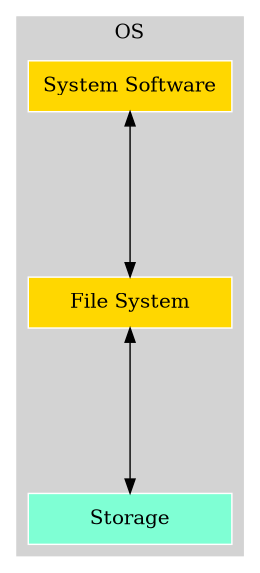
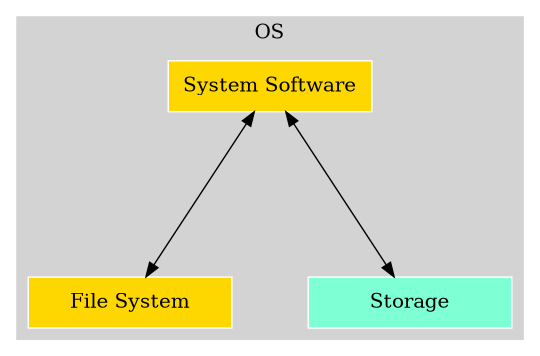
edge "File System" -- "Storage": now "System Software" -- "Storage"
